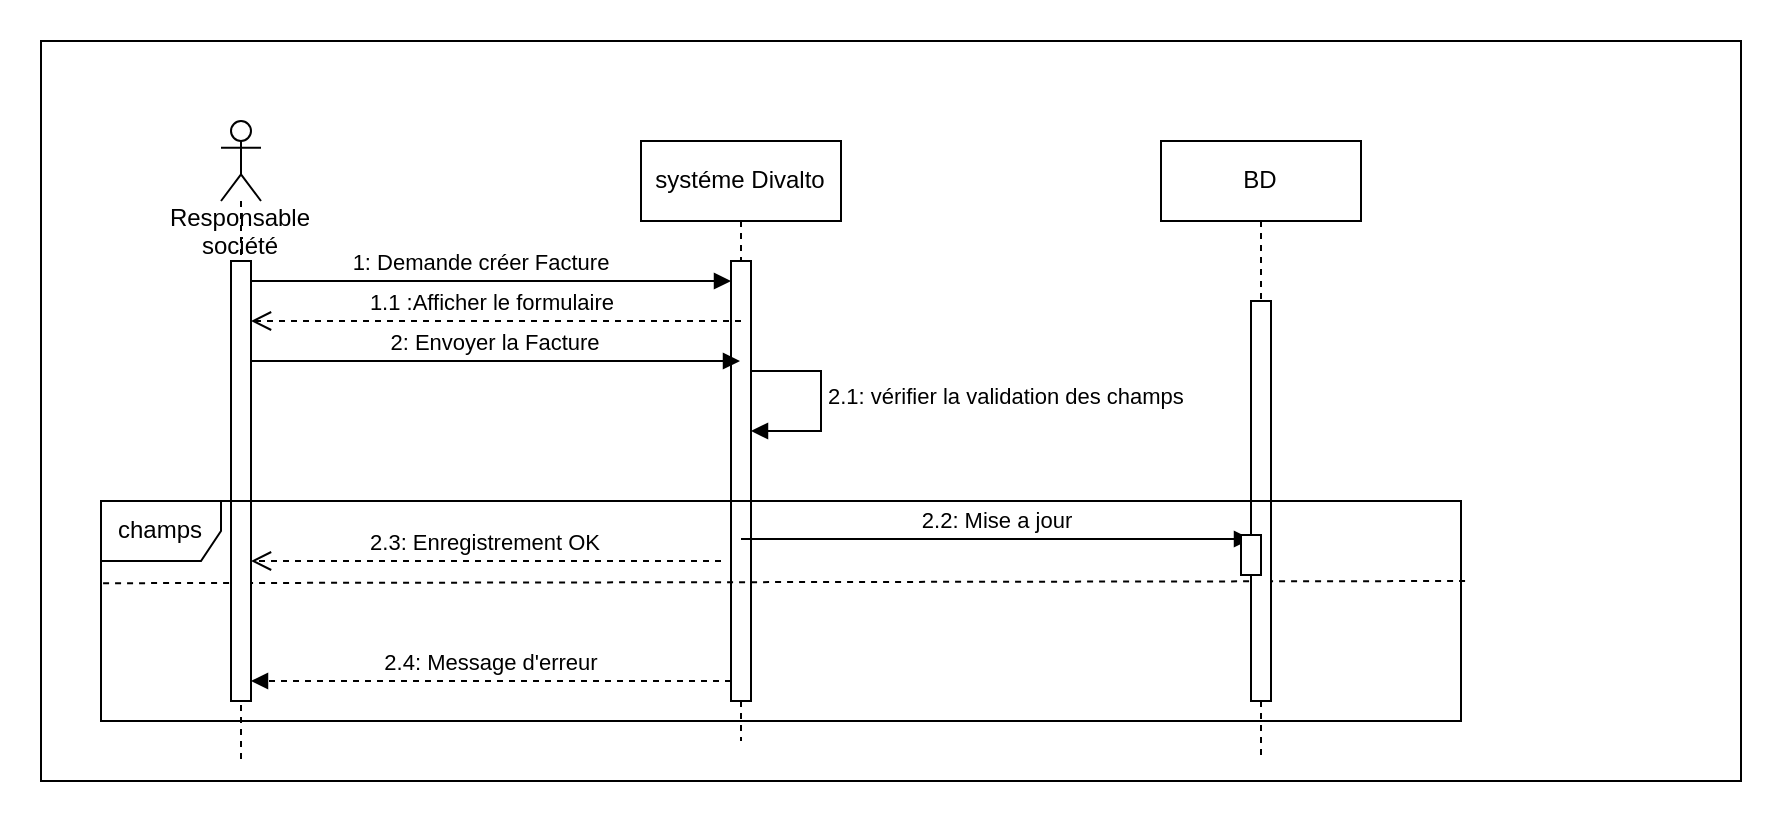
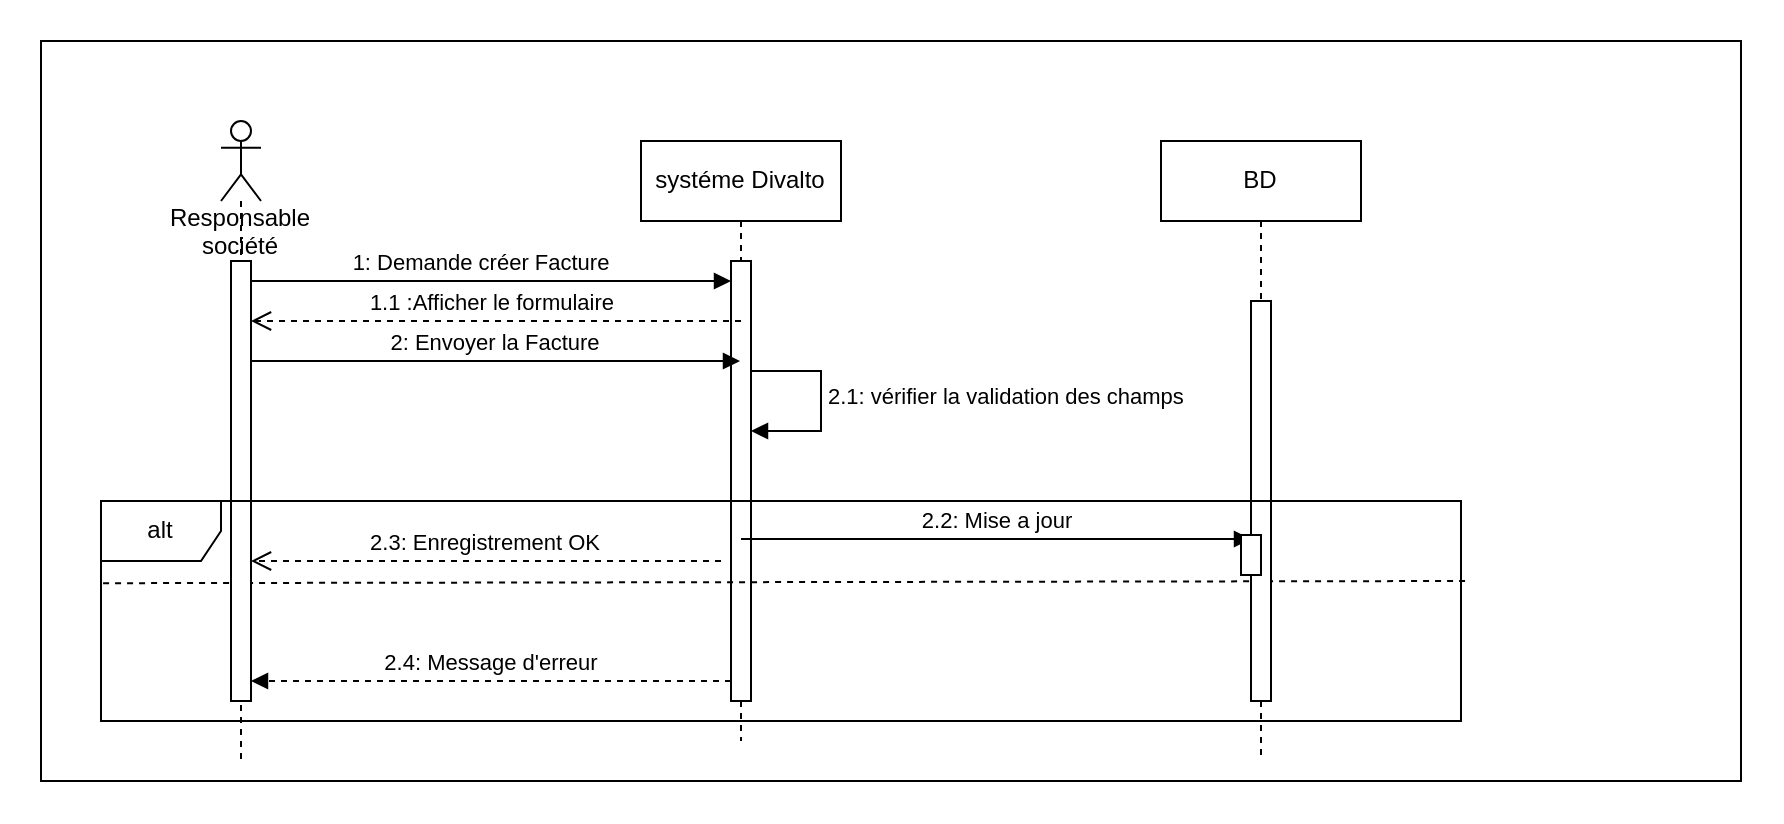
node "champs": label "champs" -> "alt"
